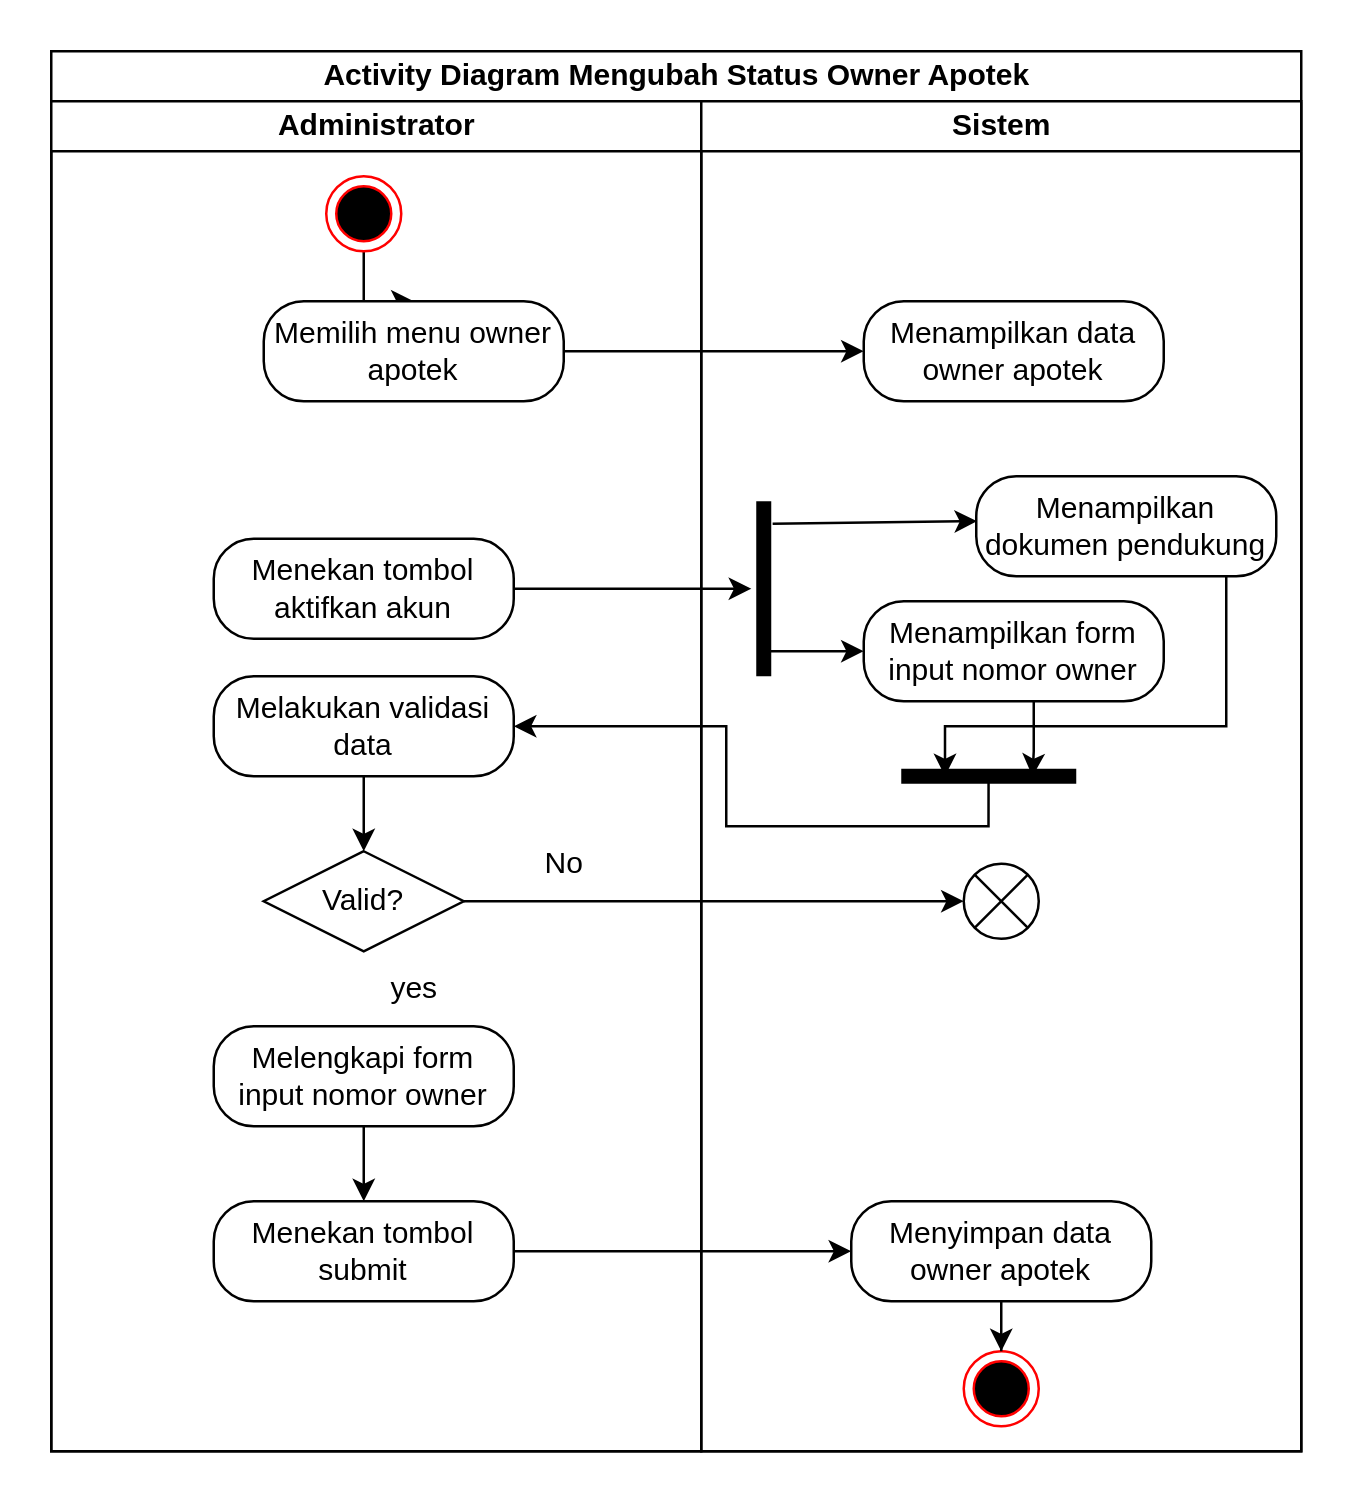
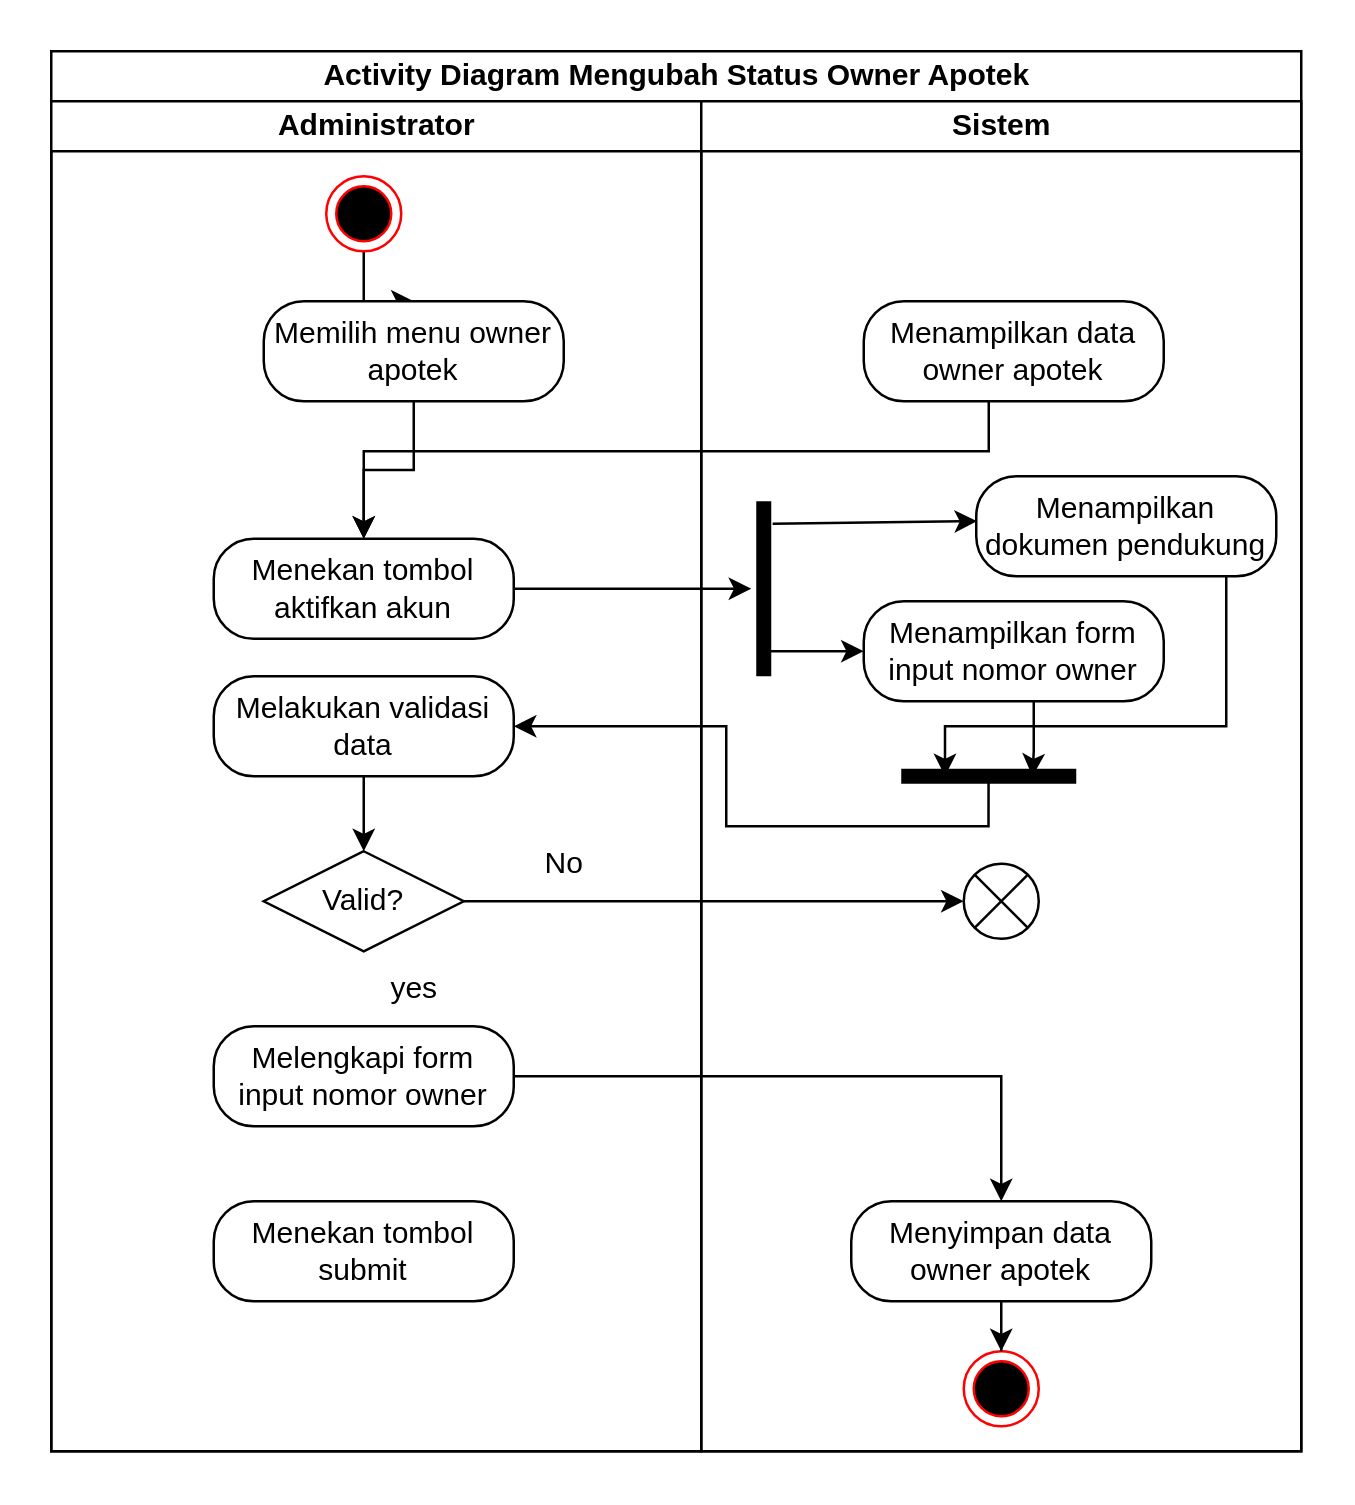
edge "Memilih menu owner apotek" -> "Menampilkan data owner apotek": now "Memilih menu owner apotek" -> "Menekan tombol aktifkan akun"
edge "Menampilkan data owner apotek" -> "Menekan tombol aktifkan akun": added
edge "Melengkapi form input nomor owner" -> "Menekan tombol submit": now "Melengkapi form input nomor owner" -> "Menyimpan data owner apotek"
edge "Menekan tombol submit" -> "Menyimpan data owner apotek": removed
